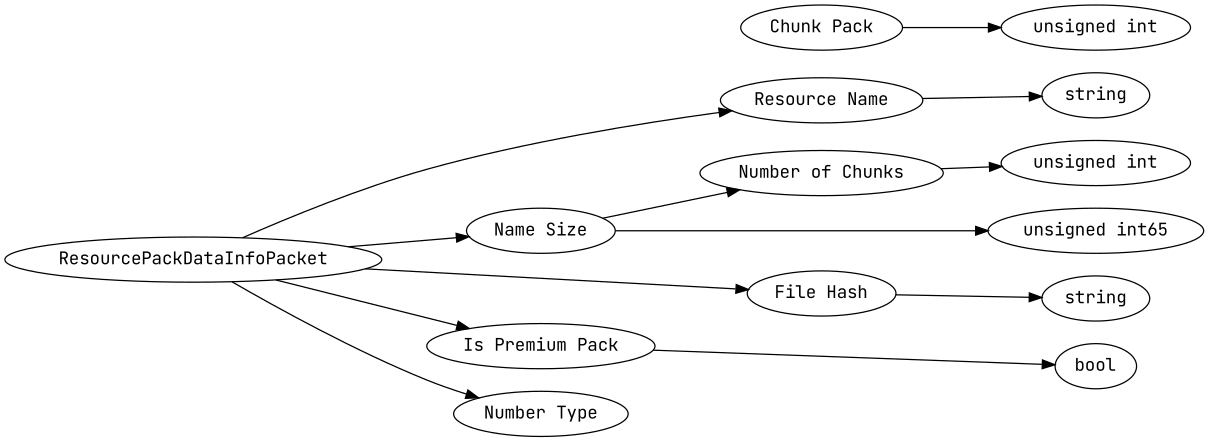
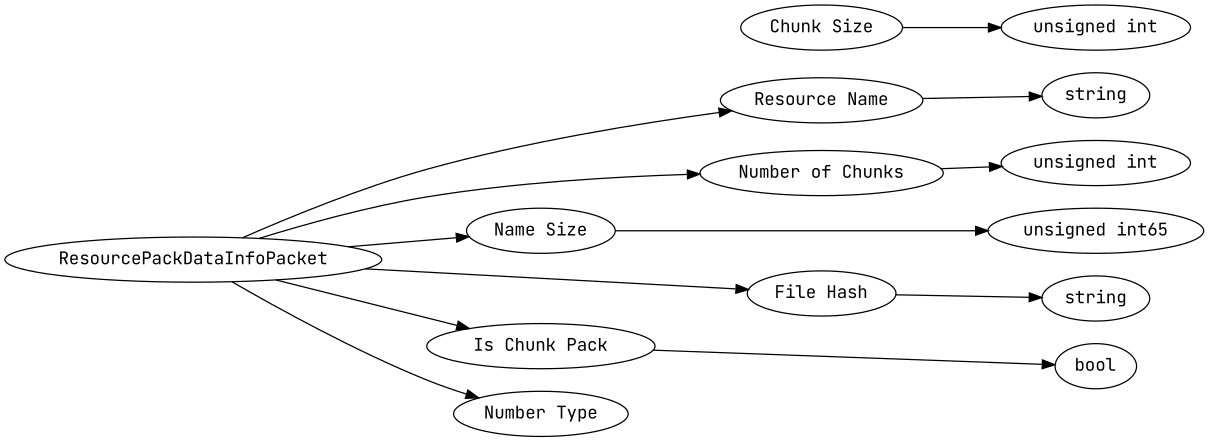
node "Chunk Pack": label "Chunk Pack" -> "Chunk Size"
edge "Name Size" -> "Number of Chunks": now "ResourcePackDataInfoPacket" -> "Number of Chunks"
node "Is Premium Pack": label "Is Premium Pack" -> "Is Chunk Pack"
